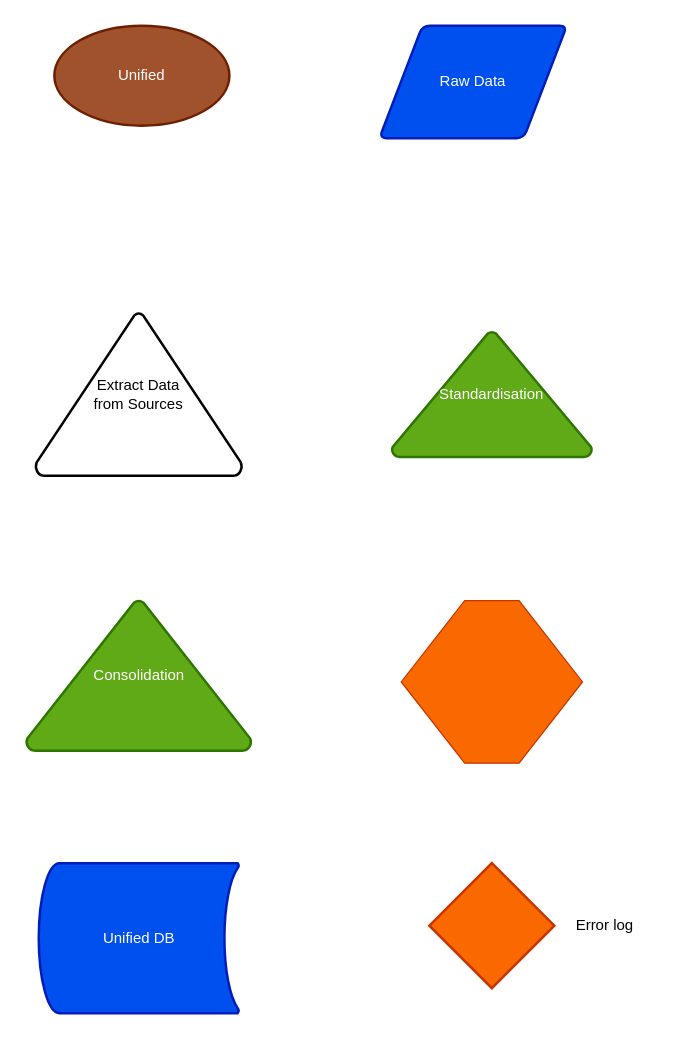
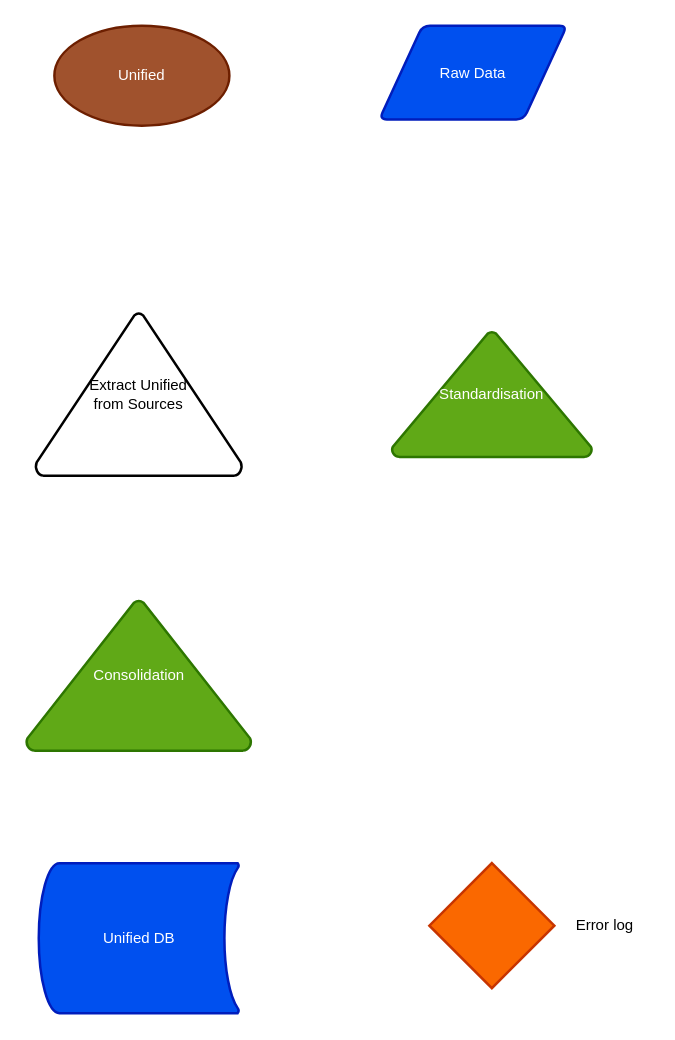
node "Raw Data": size 188x113 -> 188x94
node "Extract Data from Sources": label "Extract Data from Sources" -> "Extract Unified from Sources"
node "Validation": removed
